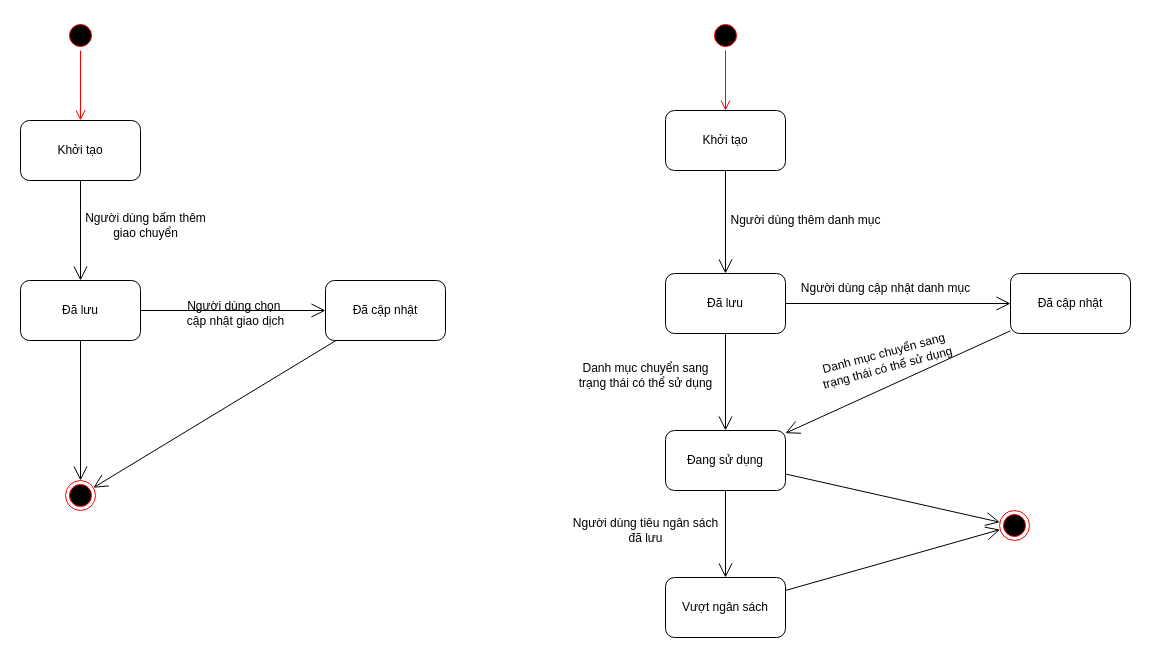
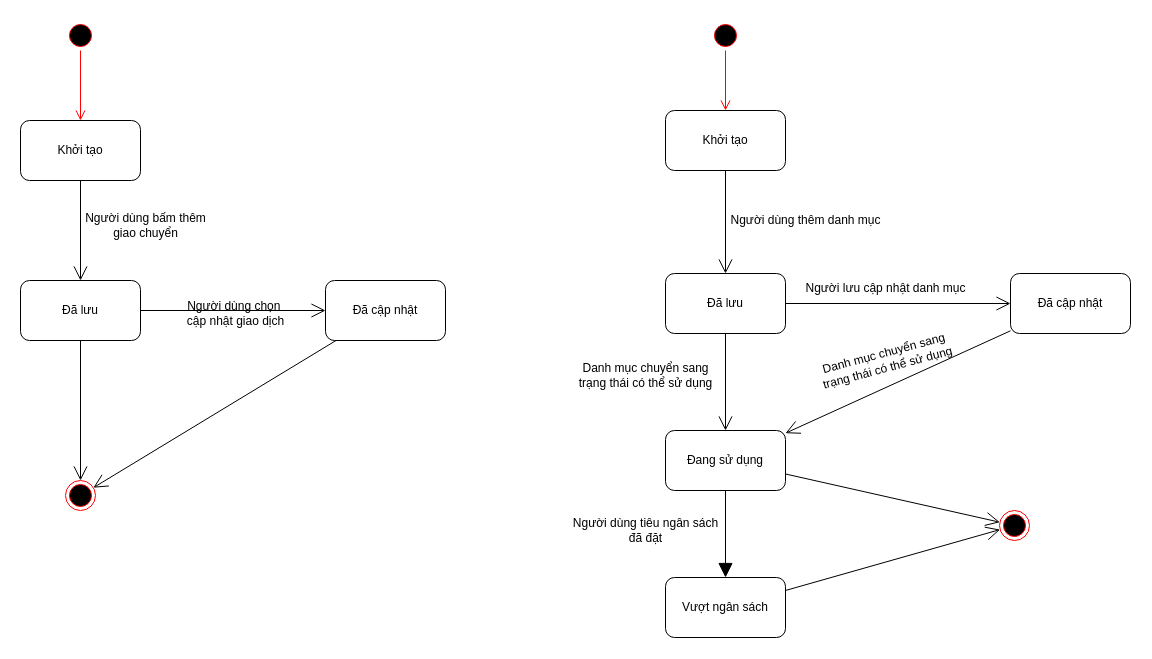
node "Người dùng cập nhật danh mục": label "Người dùng cập nhật danh mục" -> "Người lưu cập nhật danh mục"
node "Người dùng tiêu ngân sách đã lưu": label "Người dùng tiêu ngân sách đã lưu" -> "Người dùng tiêu ngân sách đã đặt"
edge "Đang sử dụng" -> "Vượt ngân sách": arrowhead open -> block
